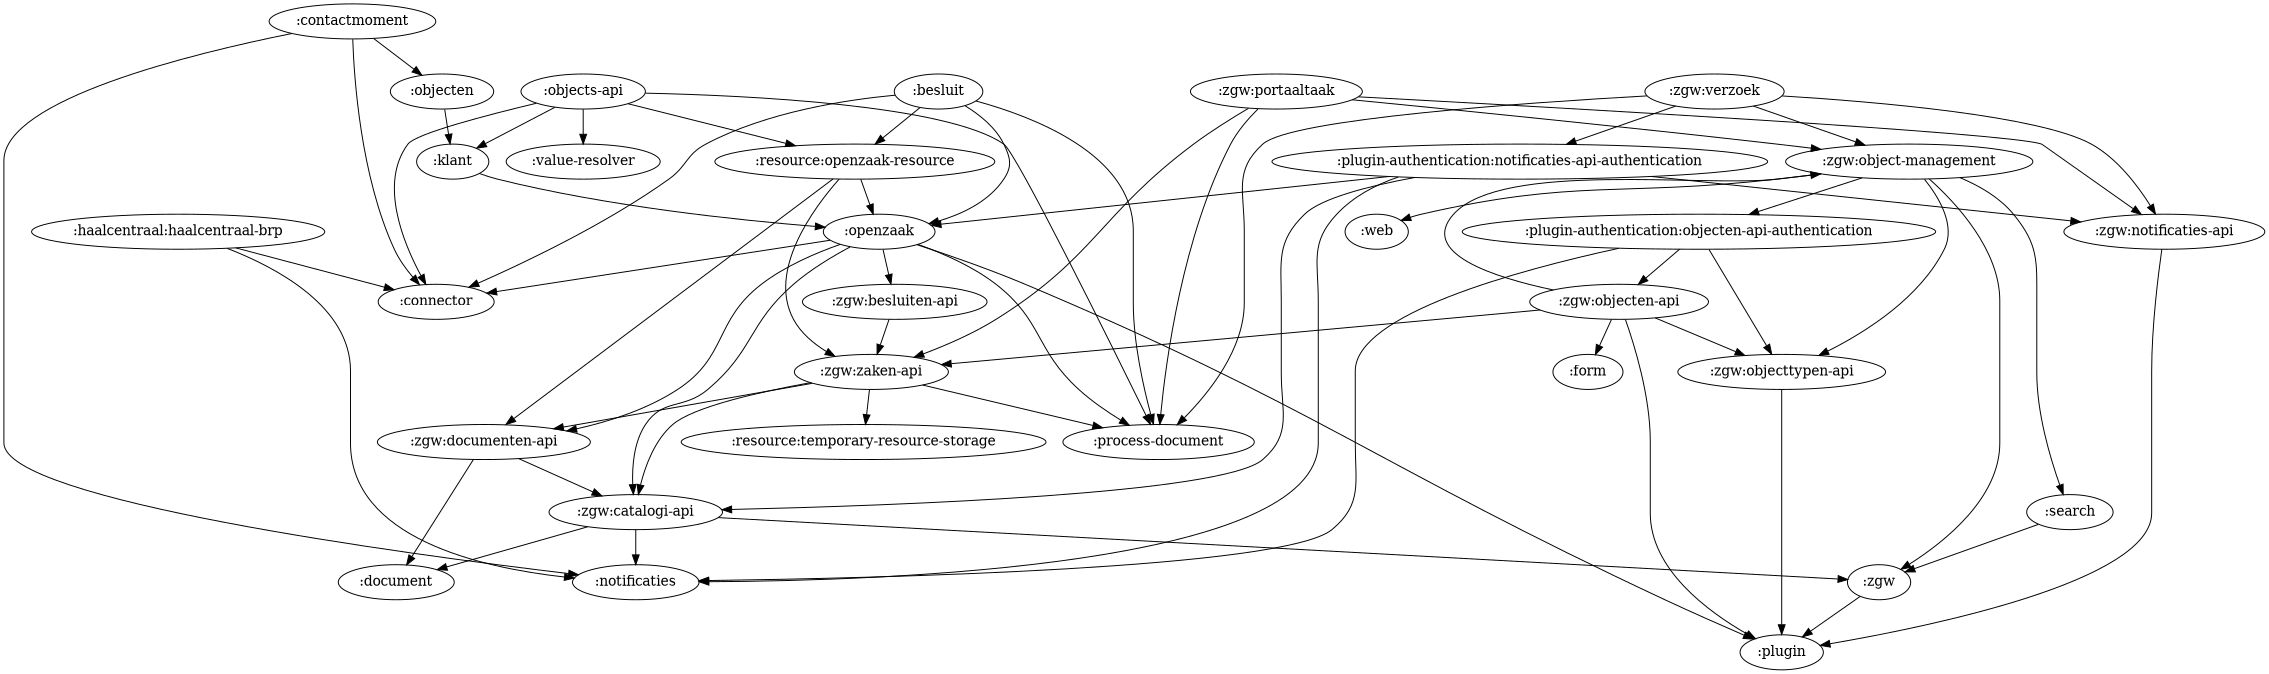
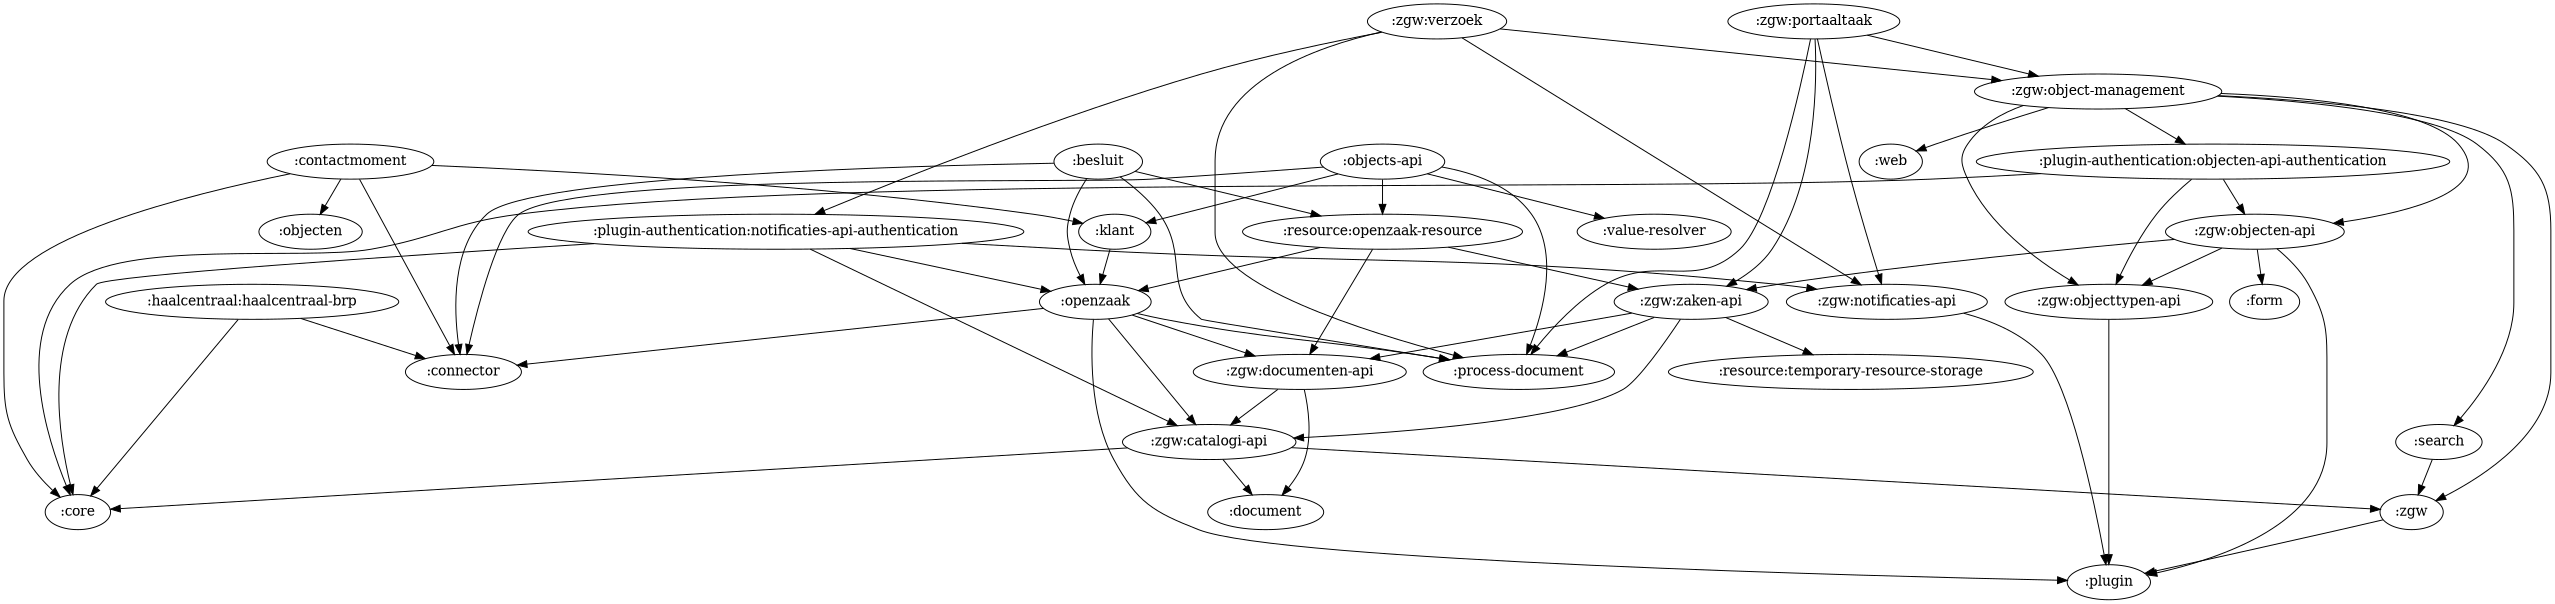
edge ":objecten" -> ":klant": now ":contactmoment" -> ":klant"
edge ":zgw:objecten-api" -> ":zgw:object-management": reversed
node ":zgw:besluiten-api": removed
node ":notificaties": label ":notificaties" -> ":core"
